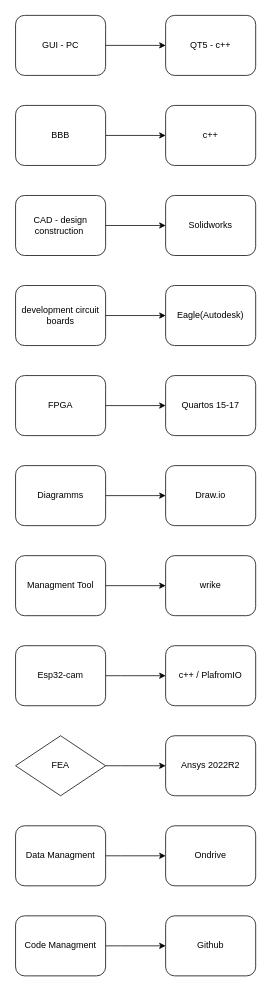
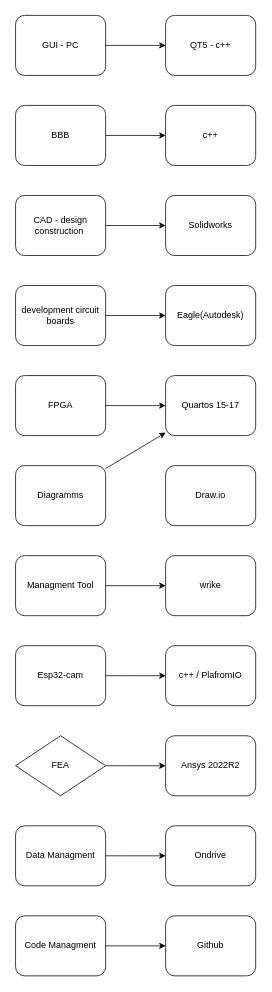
edge "Diagramms" -> "Draw.io": now "Diagramms" -> "Quartos 15-17"
